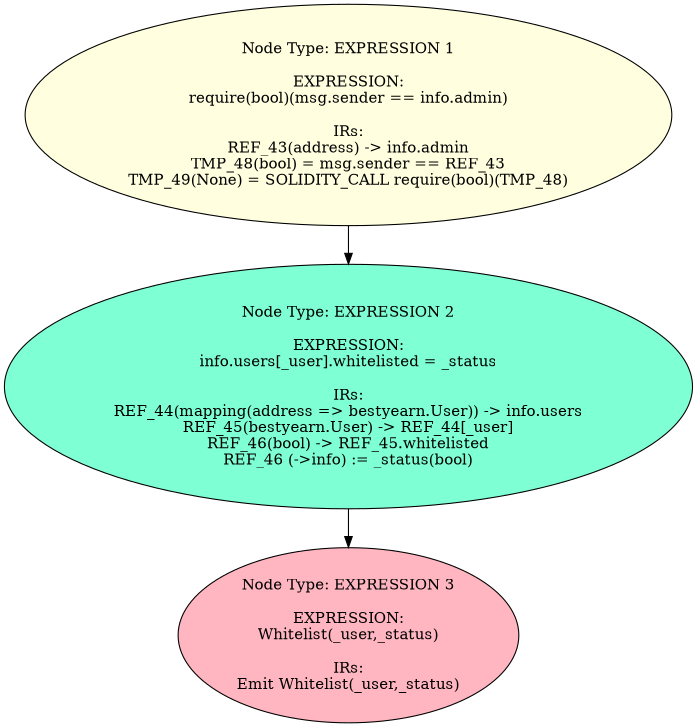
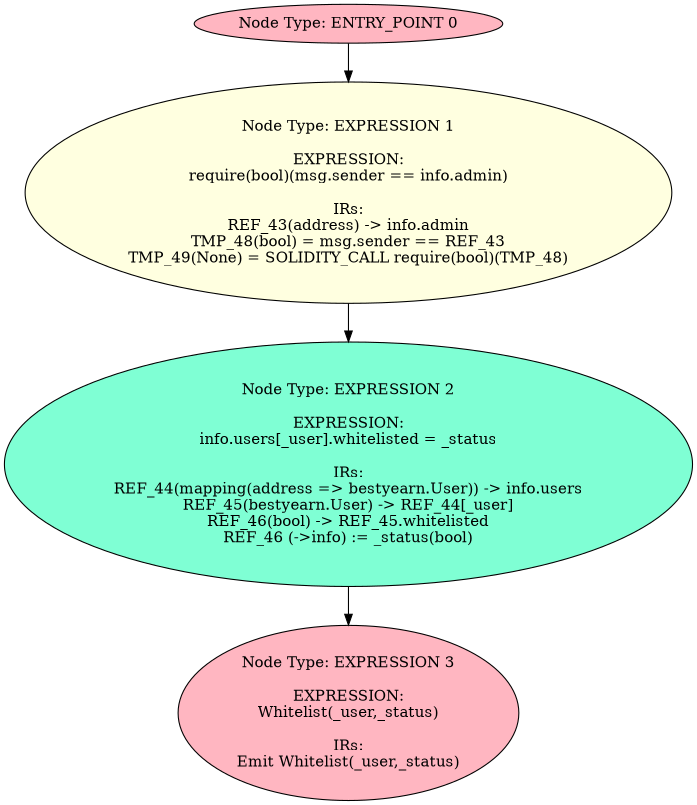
node "Node Type: ENTRY_POINT 0": added
